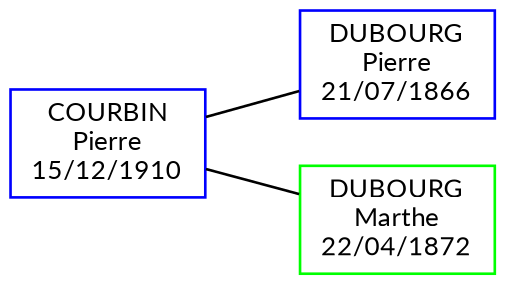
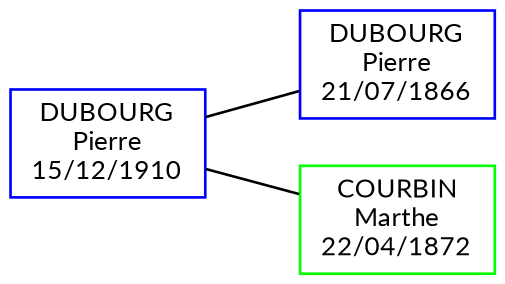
node "COURBIN Pierre 15/12/1910": label "COURBIN Pierre 15/12/1910" -> "DUBOURG Pierre 15/12/1910"
node "DUBOURG Marthe 22/04/1872": label "DUBOURG Marthe 22/04/1872" -> "COURBIN Marthe 22/04/1872"
